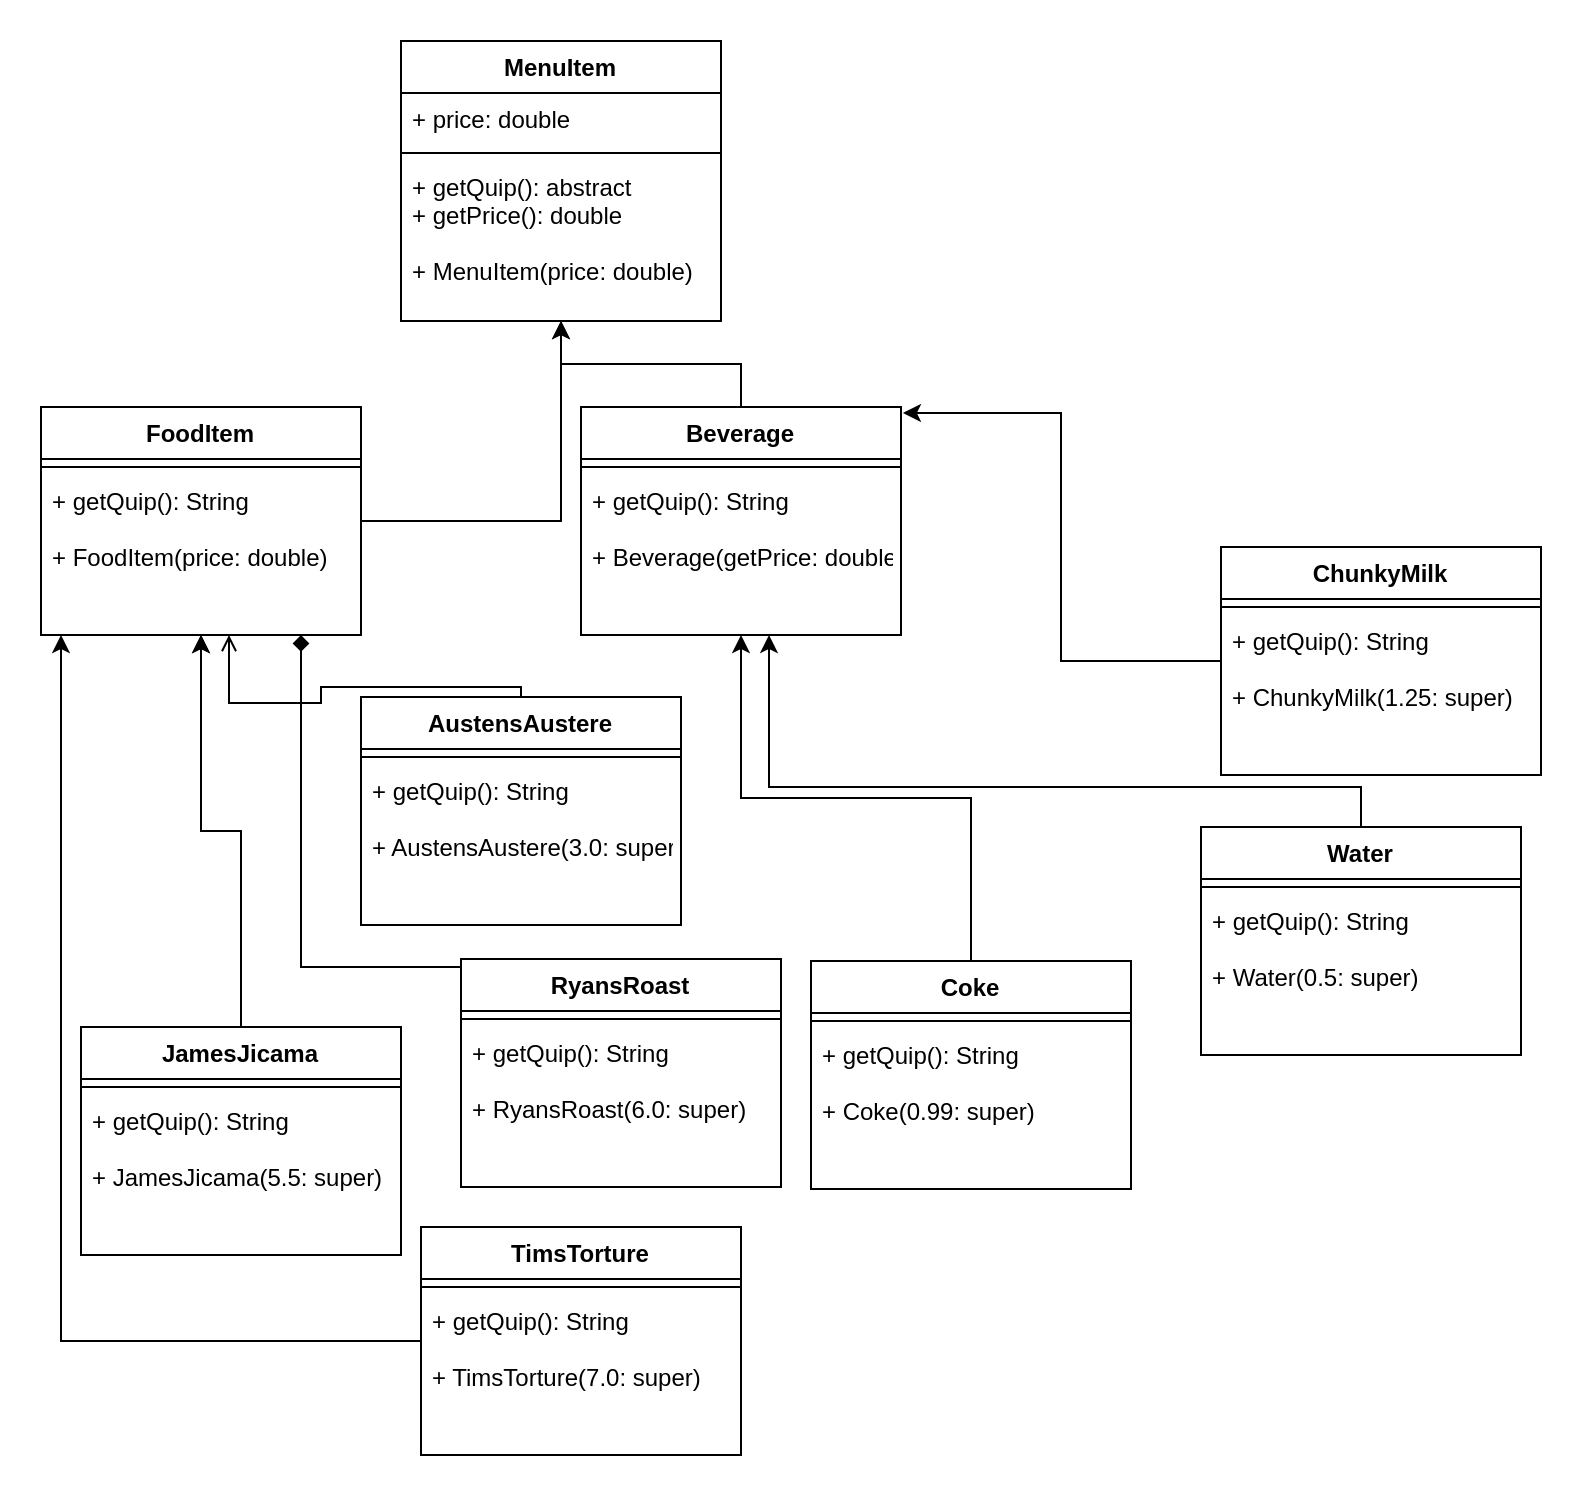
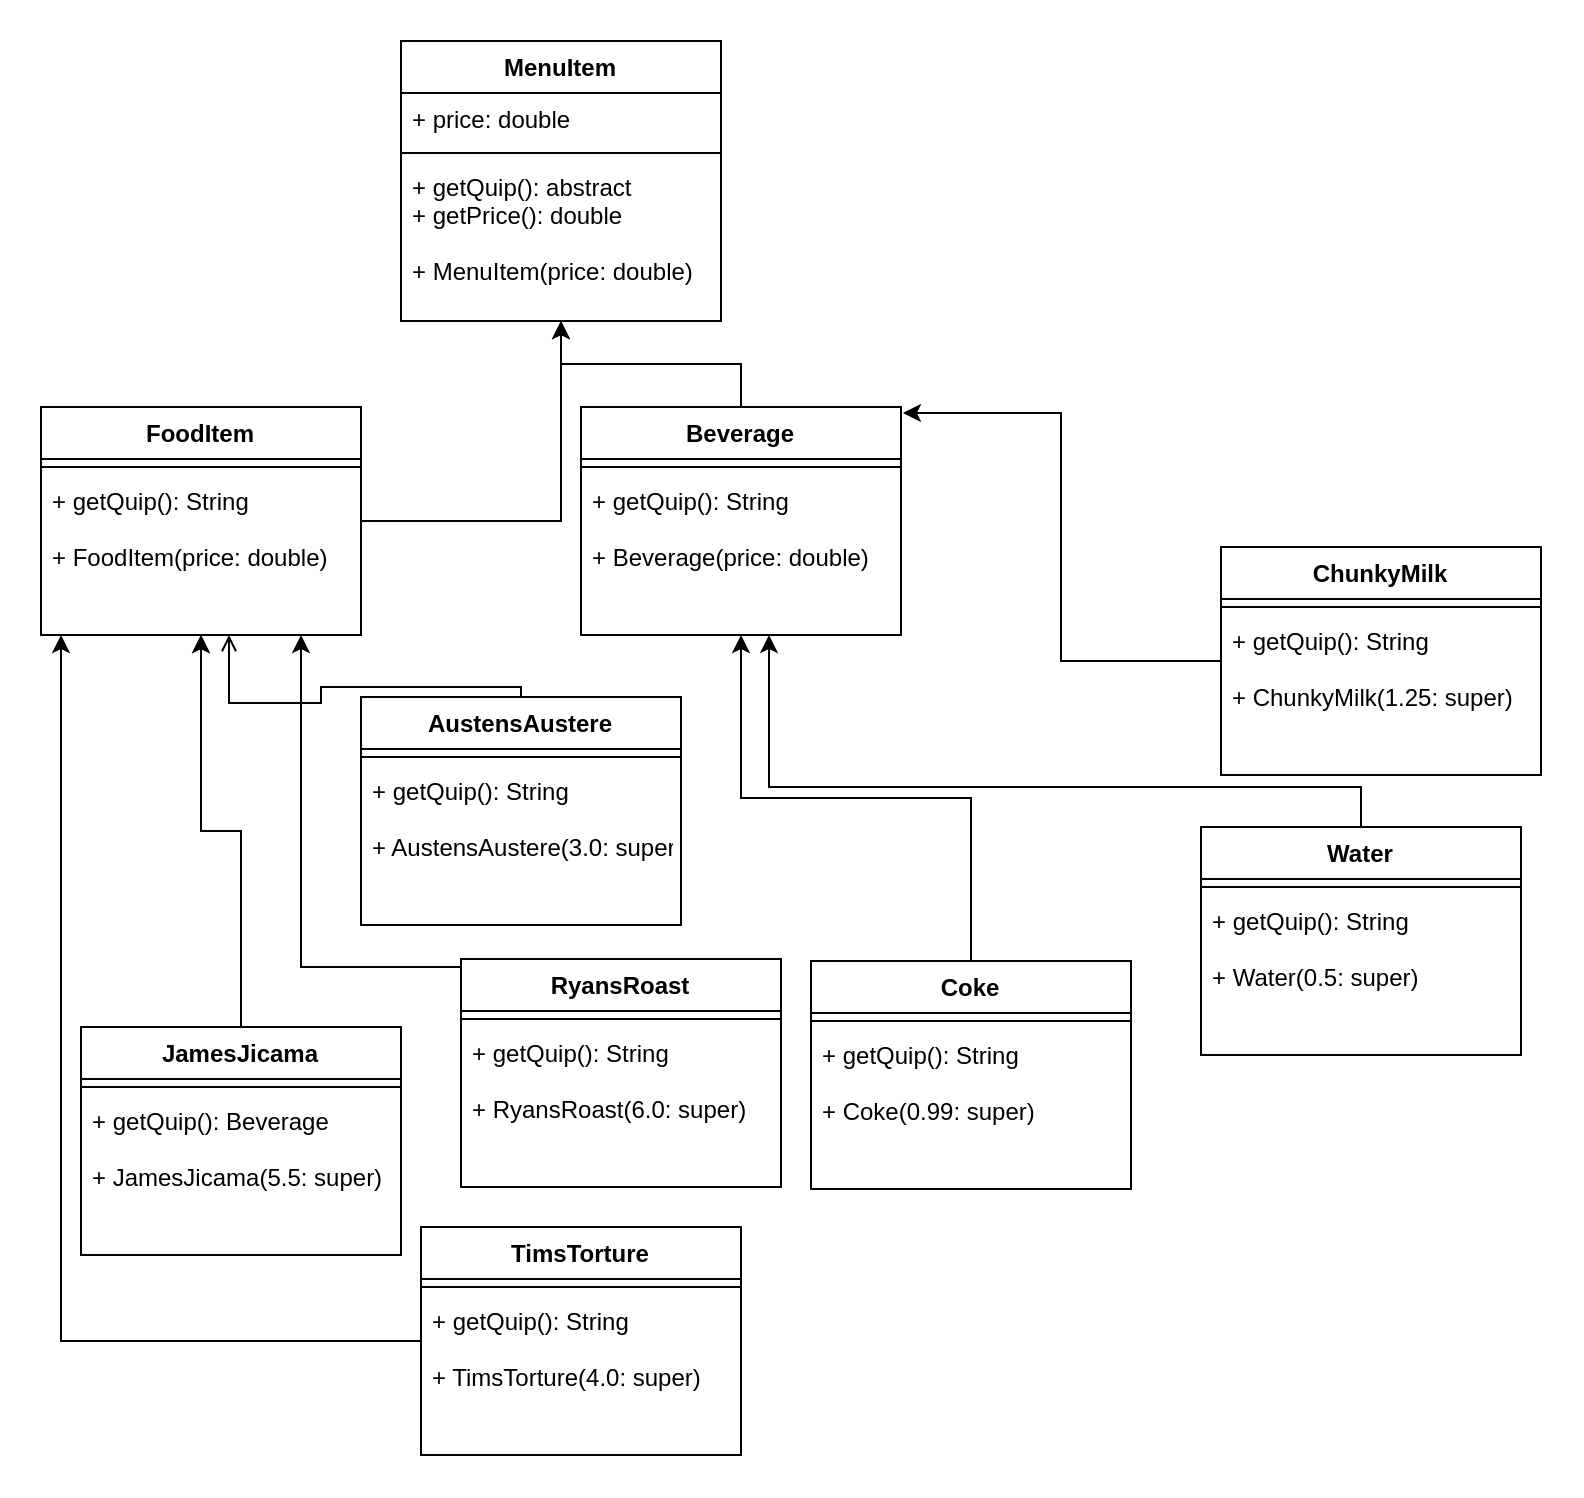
node "+ getQuip(): String + Beverage(getPrice: double)": label "+ getQuip(): String + Beverage(getPrice: double)" -> "+ getQuip(): String + Beverage(price: double)"
edge "RyansRoast" -> "FoodItem": arrowhead diamond -> classic
node "+ getQuip(): String + JamesJicama(5.5: super)": label "+ getQuip(): String + JamesJicama(5.5: super)" -> "+ getQuip(): Beverage + JamesJicama(5.5: super)"
node "+ getQuip(): String + TimsTorture(7.0: super)": label "+ getQuip(): String + TimsTorture(7.0: super)" -> "+ getQuip(): String + TimsTorture(4.0: super)"
